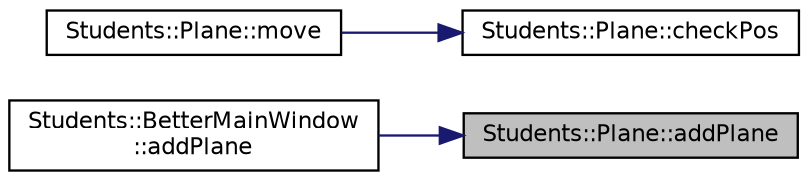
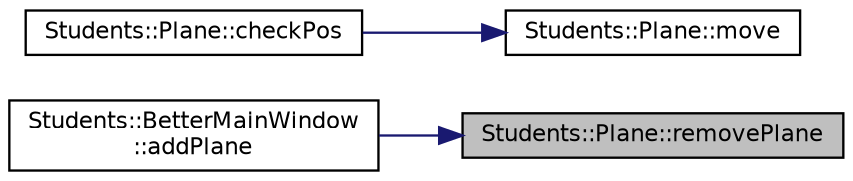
edge "Students::Plane::move" -> "Students::Plane::checkPos": reversed
node "Students::Plane::addPlane": label "Students::Plane::addPlane" -> "Students::Plane::removePlane"
